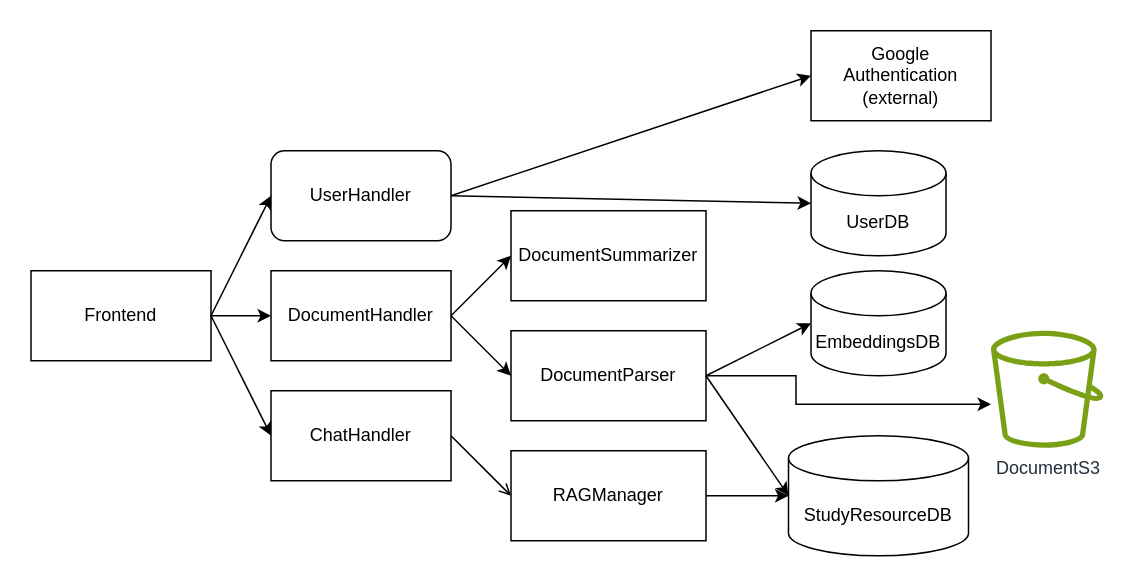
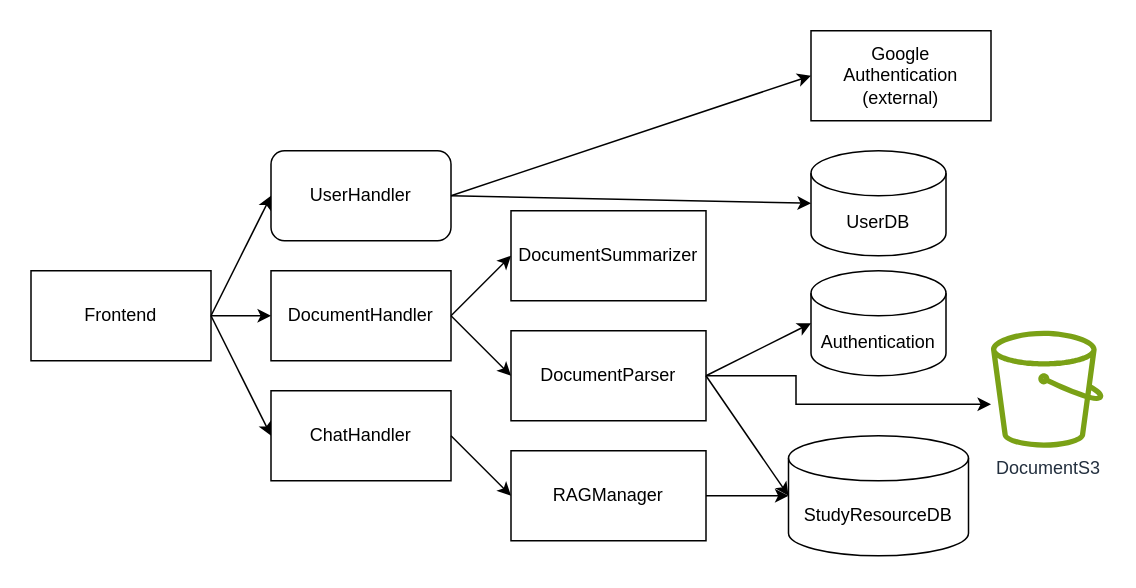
node "EmbeddingsDB": label "EmbeddingsDB" -> "Authentication"
edge "ChatHandler" -> "RAGManager": arrowhead open -> classic
